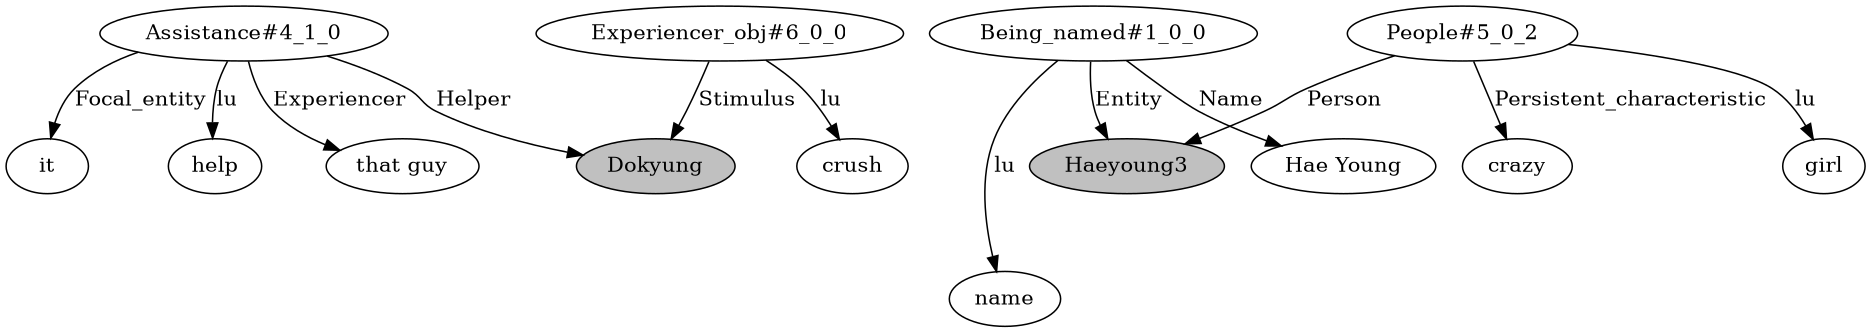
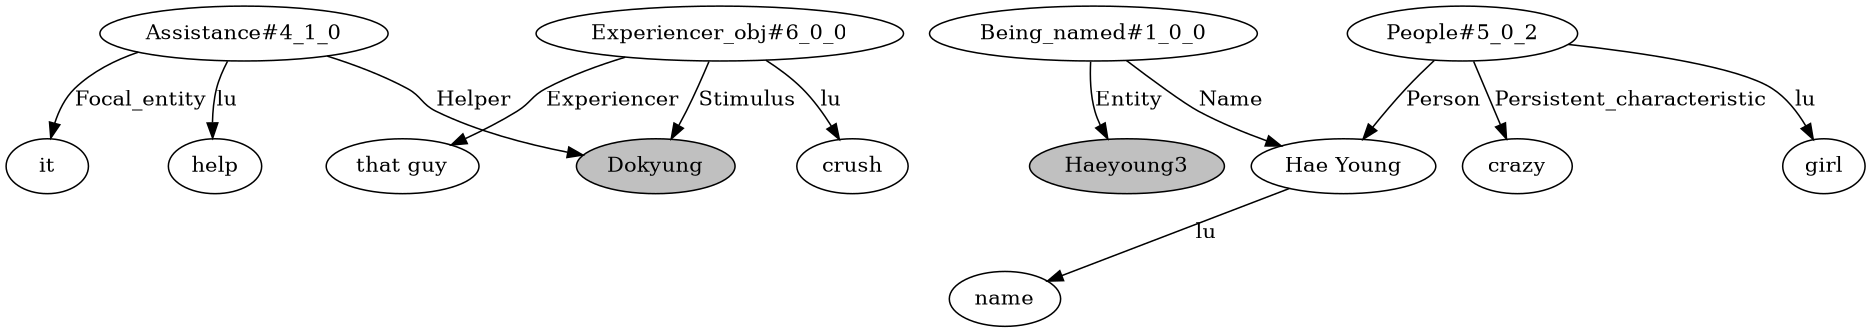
edge "People#5_0_2" -> "Haeyoung3": now "People#5_0_2" -> "Hae Young"
edge "Assistance#4_1_0" -> "that guy": now "Experiencer_obj#6_0_0" -> "that guy"
edge "Being_named#1_0_0" -> "name": now "Hae Young" -> "name"
